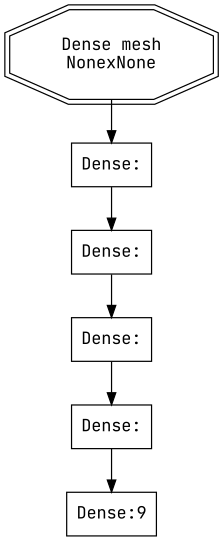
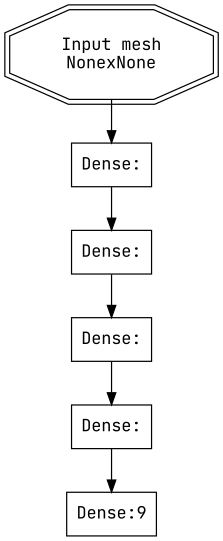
node "Dense mesh NonexNone": label "Dense mesh NonexNone" -> "Input mesh NonexNone"
